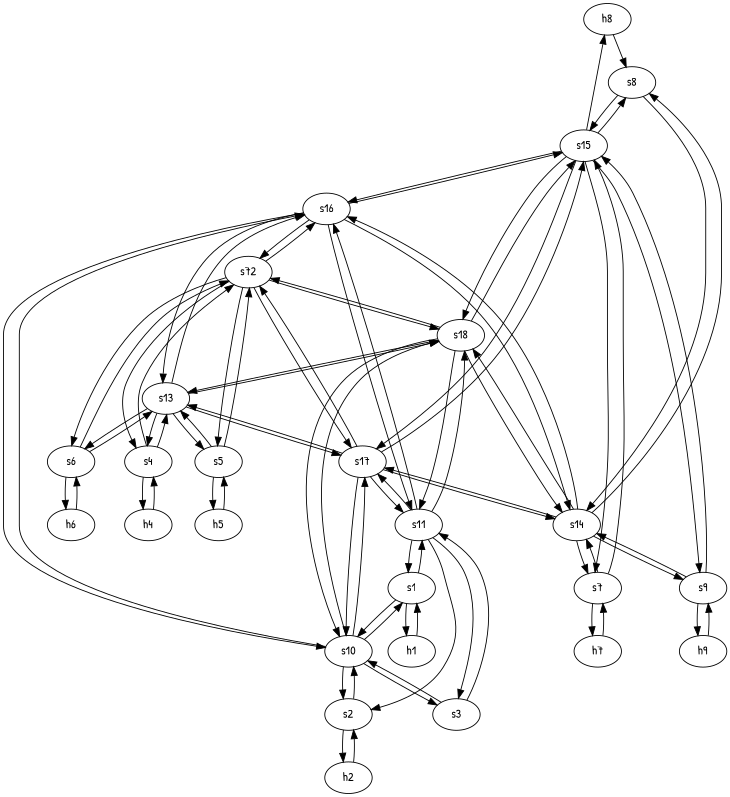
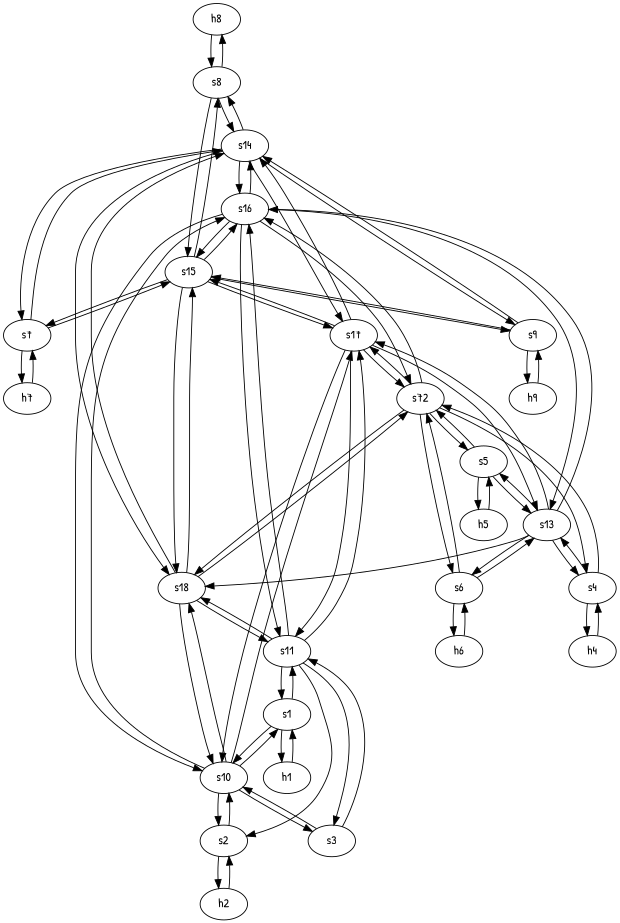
edge "s15" -> "h8": now "s8" -> "h8"
edge "s18" -> "s13": removed
